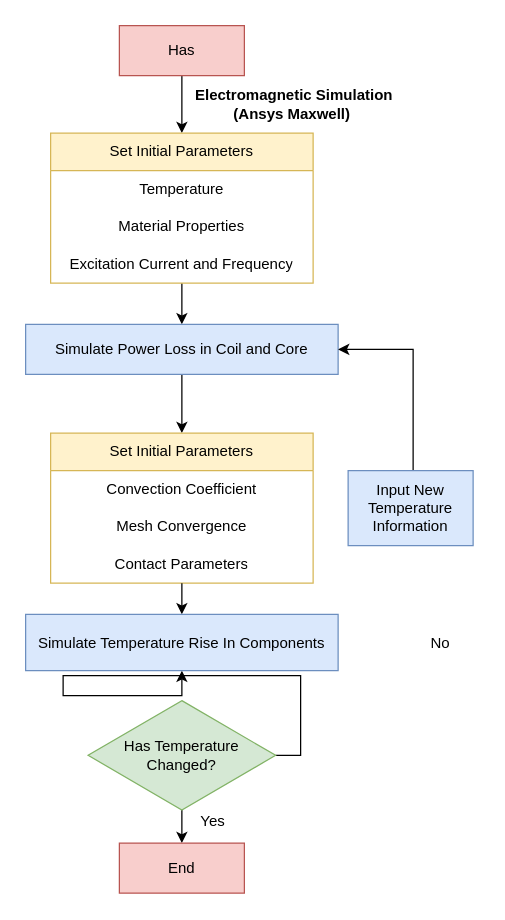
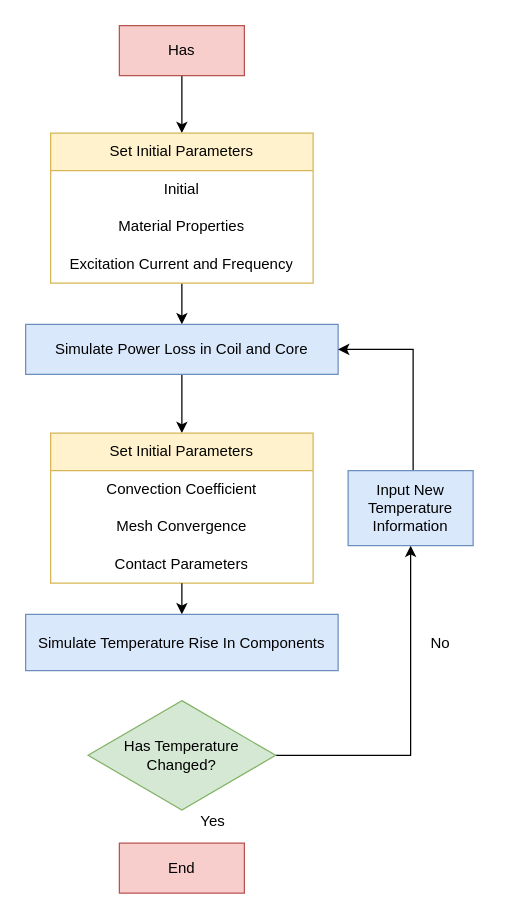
node "Electromagnetic Simulation (Ansys Maxwell)": removed
node "Temperature": label "Temperature" -> "Initial"
edge "Has Temperature Changed?" -> "Simulate Temperature Rise In Components": now "Has Temperature Changed?" -> "Input New Temperature Information"
edge "Has Temperature Changed?" -> "End": removed
